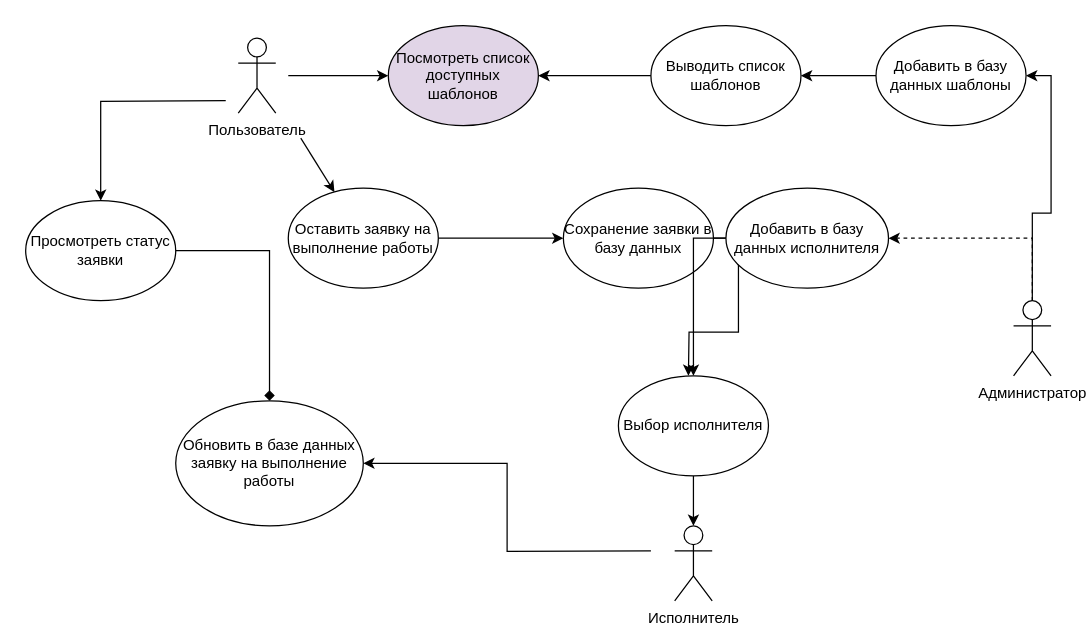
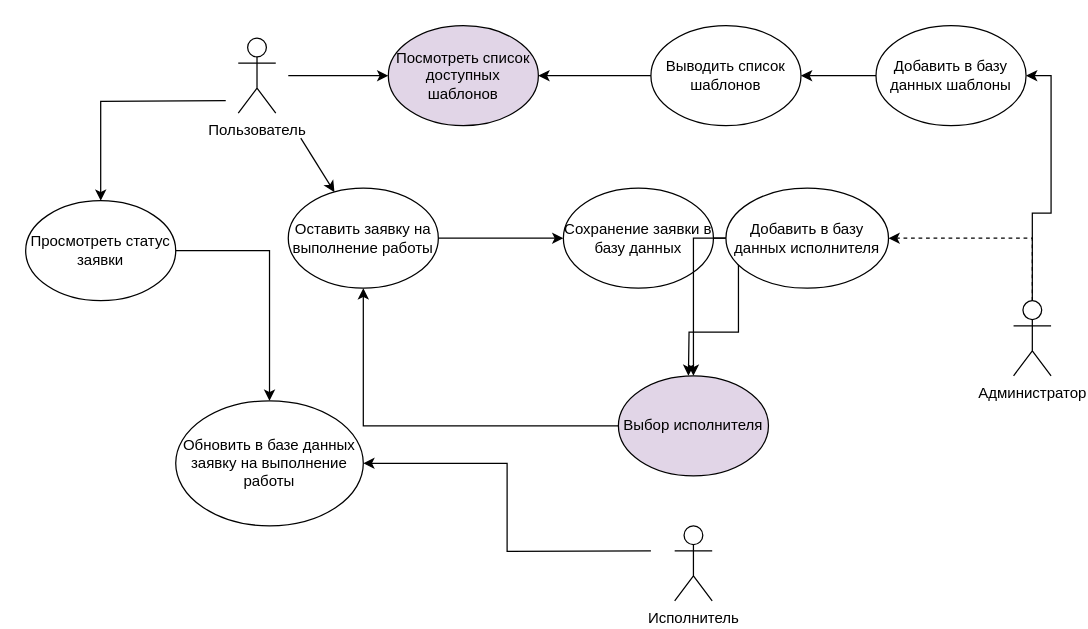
edge "Просмотреть статус заявки" -> "Обновить в базе данных заявку на выполнение работы": arrowhead diamond -> classic
node "Выбор исполнителя": fillcolor #ffffff -> #e1d5e7
edge "Выбор исполнителя" -> "Исполнитель": now "Выбор исполнителя" -> "Оставить заявку на выполнение работы"
